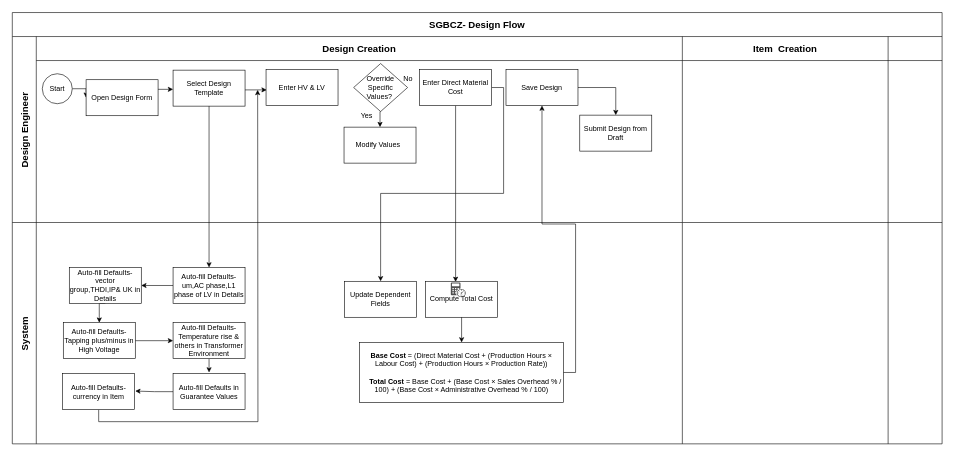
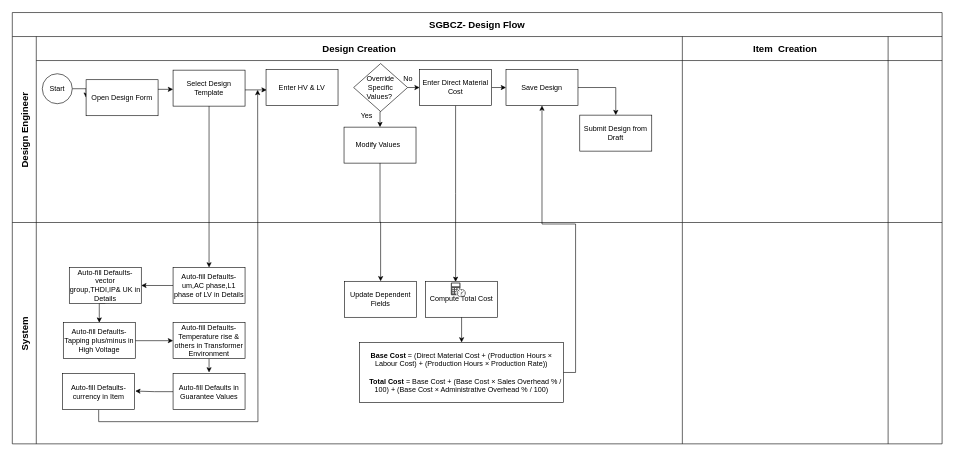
edge "Override Specific Values?" -> "Enter Direct Material Cost": added
edge "Modify Values" -> "Update Dependent Fields": added
edge "Enter Direct Material Cost" -> "Update Dependent Fields": now "Enter Direct Material Cost" -> "Save Design"
